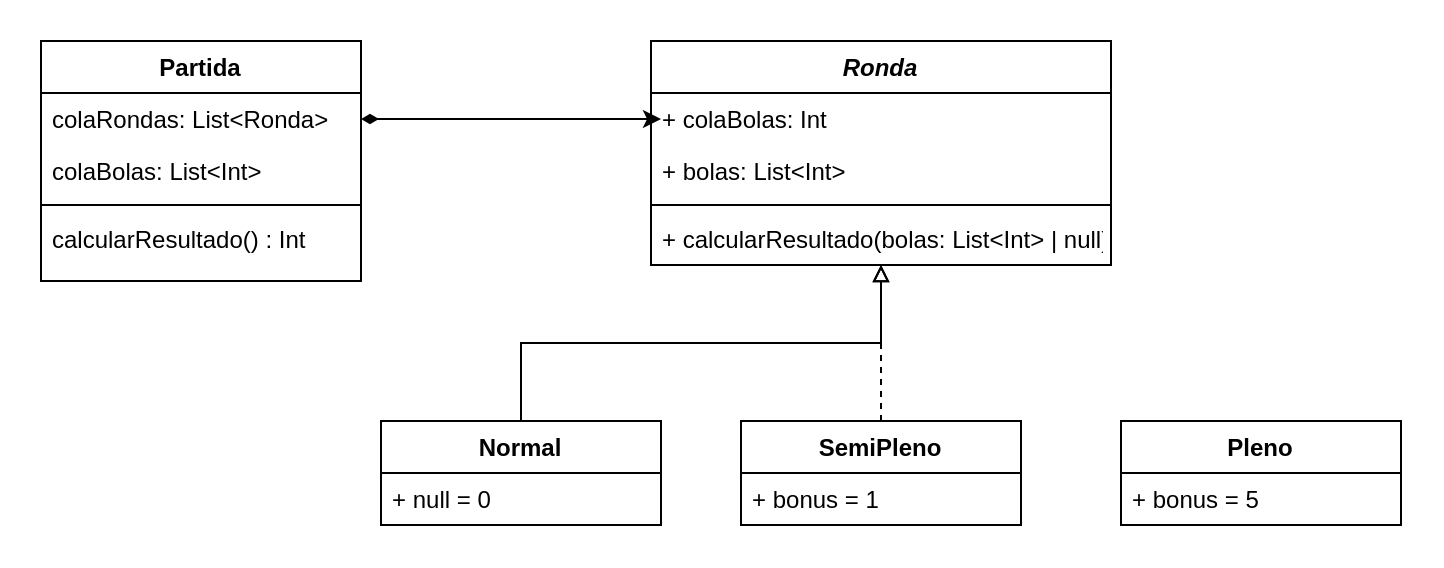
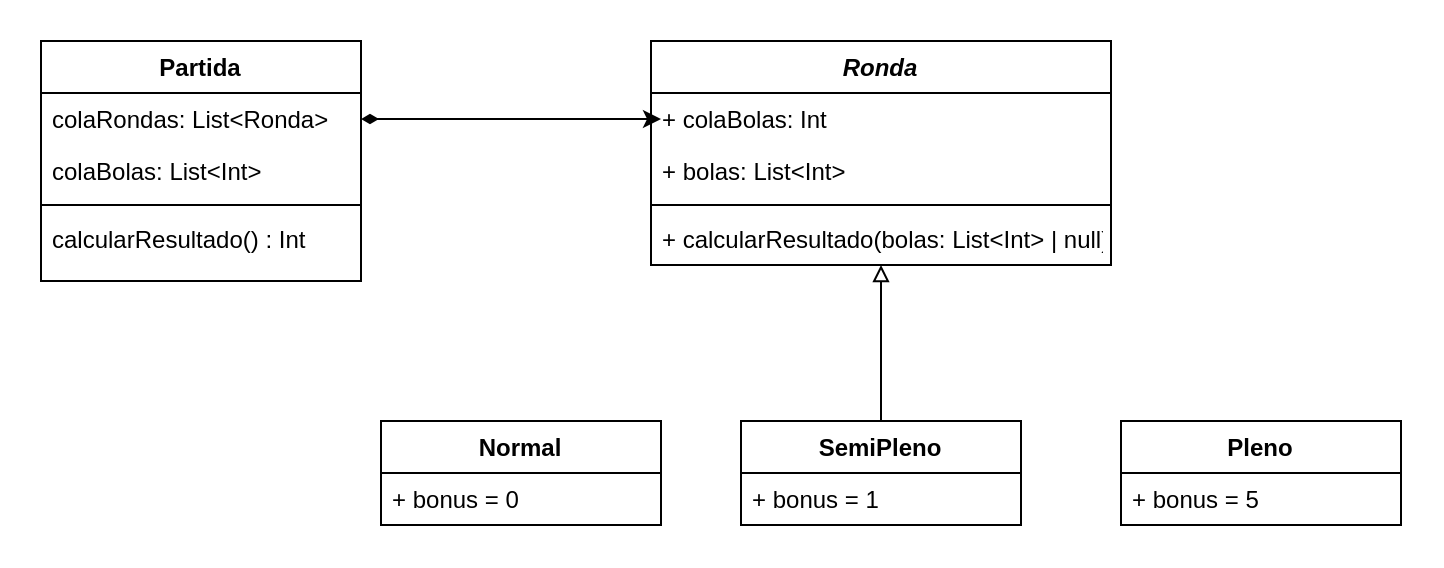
edge "Normal" -> "Ronda": removed
edge "SemiPleno" -> "Ronda": style dashed -> solid
node "+ null = 0": label "+ null = 0" -> "+ bonus = 0"
